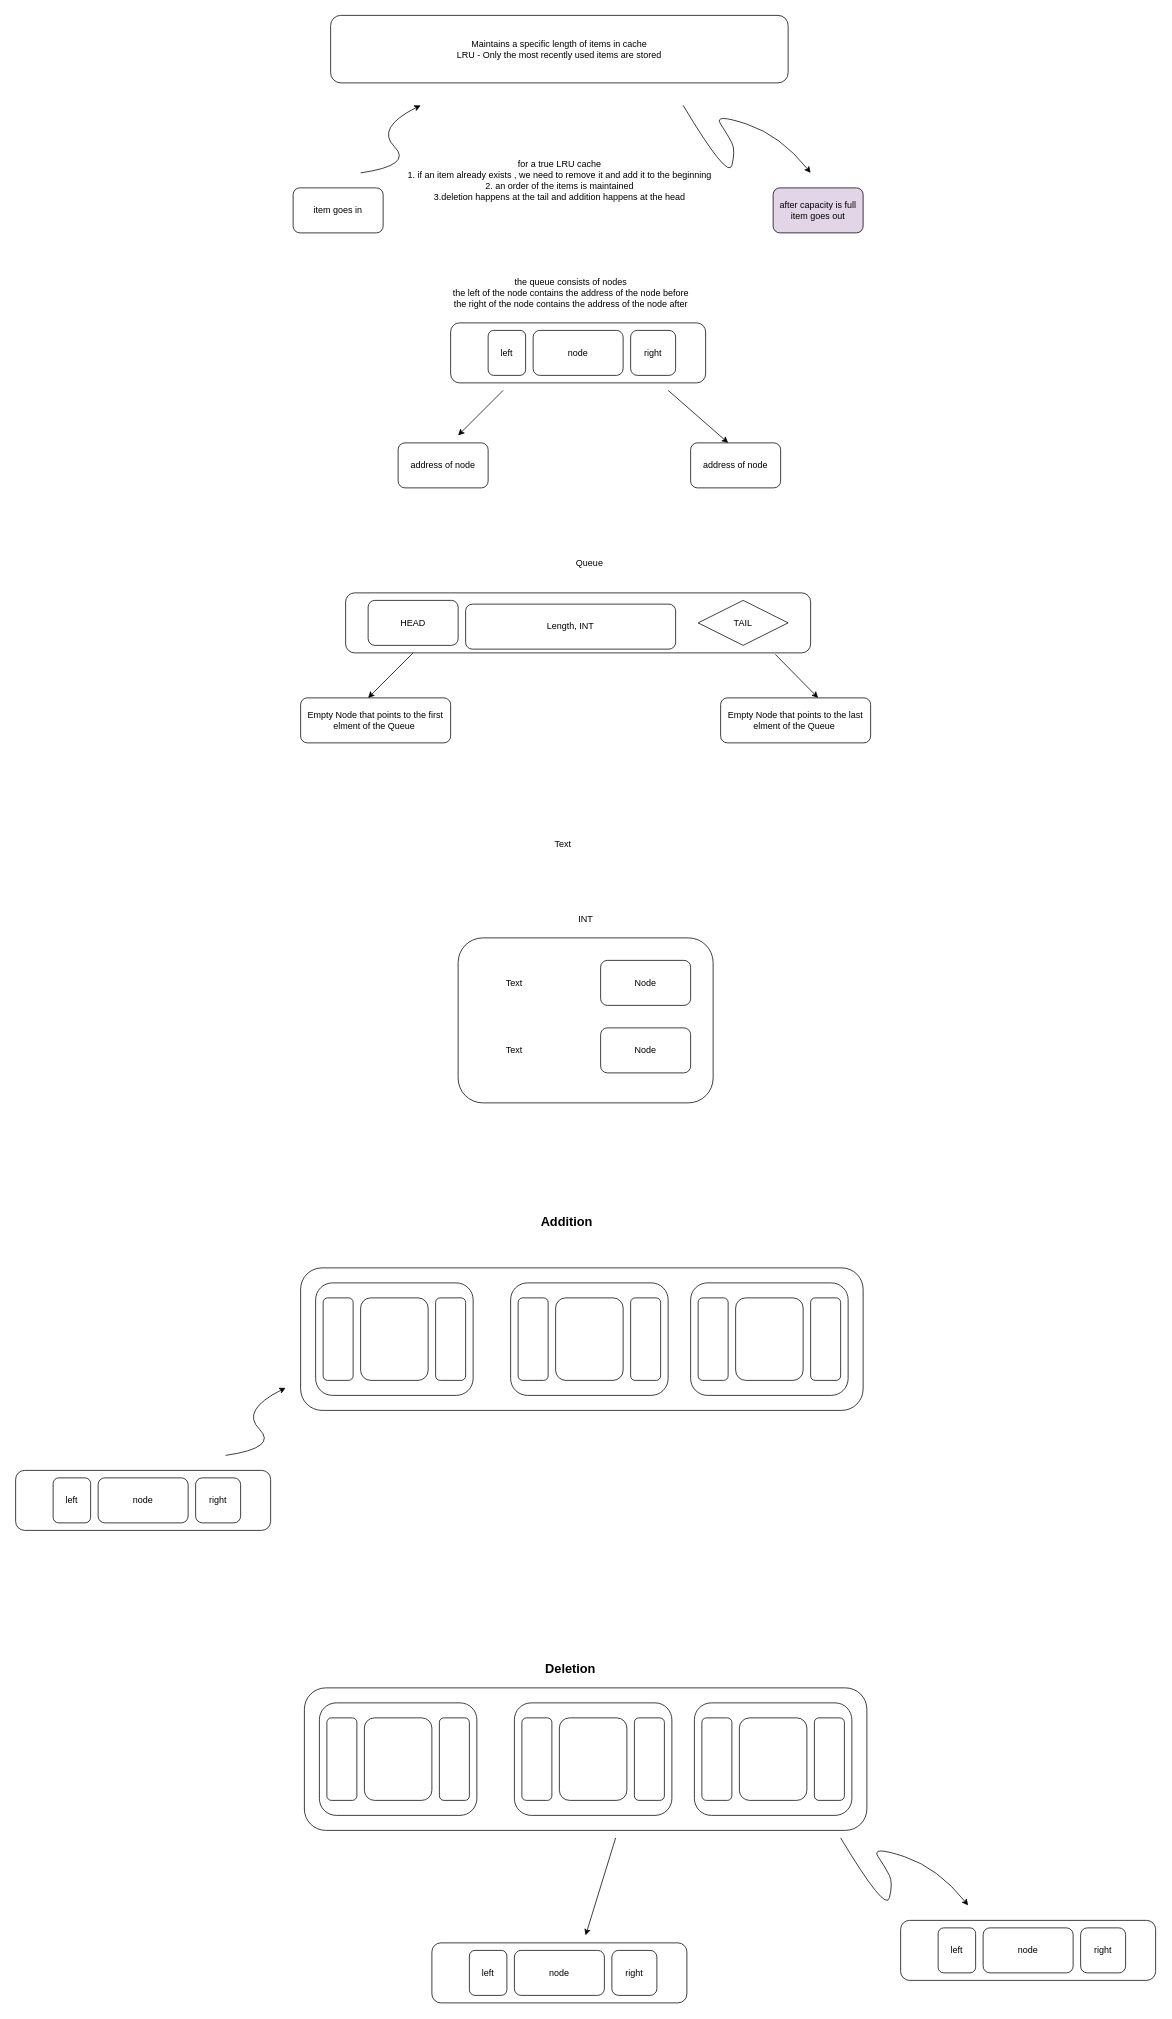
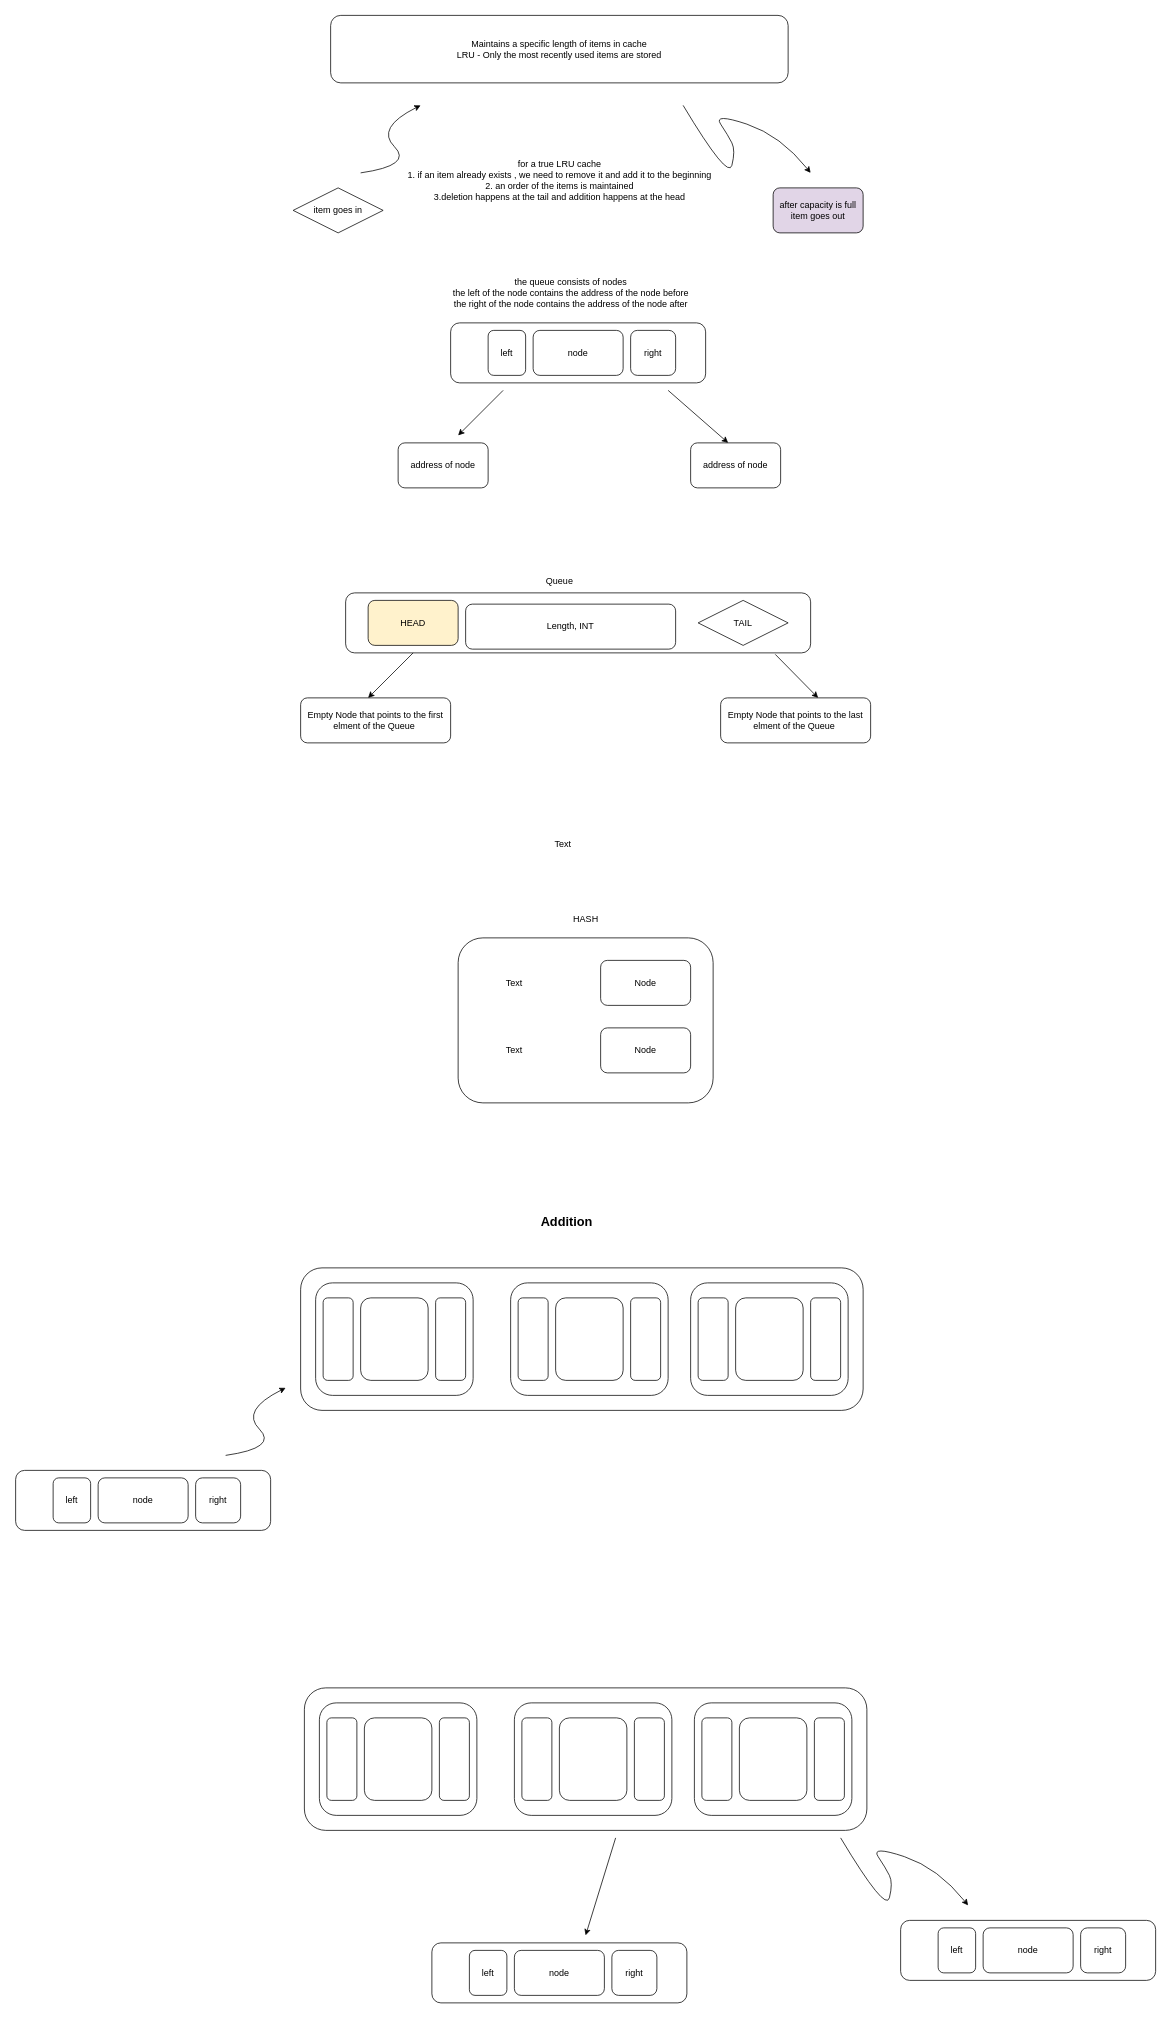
node "item goes in": shape rounded rectangle -> diamond
node "Queue": moved (589, 563) -> (559, 582)
node "HEAD": fillcolor #ffffff -> #fff2cc
node "INT": label "INT" -> "HASH"
node "Deletion": removed
